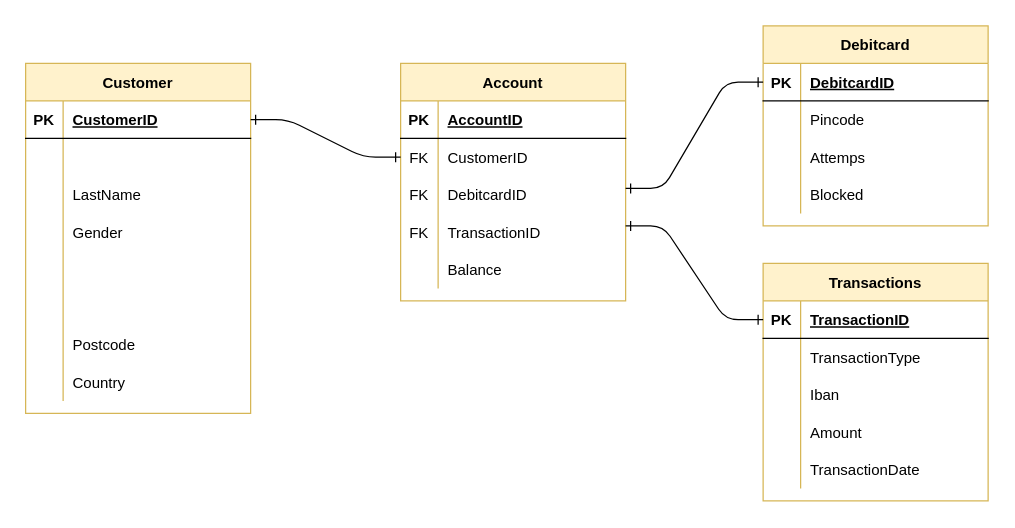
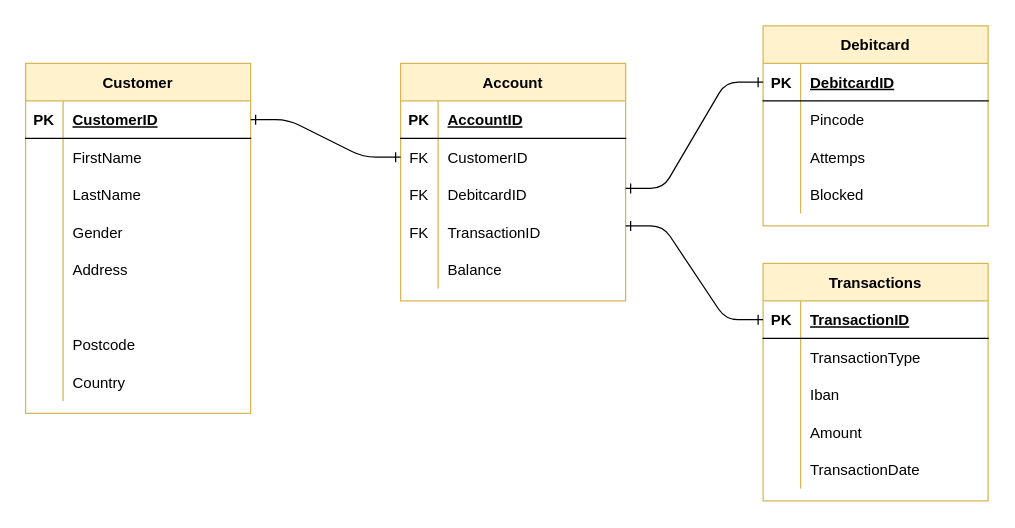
node "FirstName": added
node "Address": added
